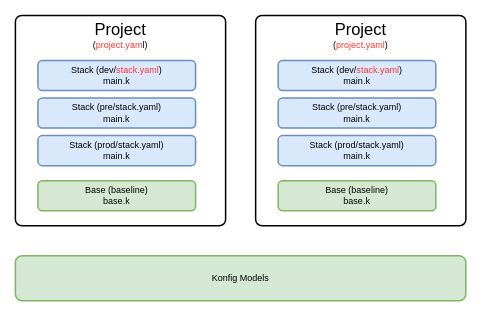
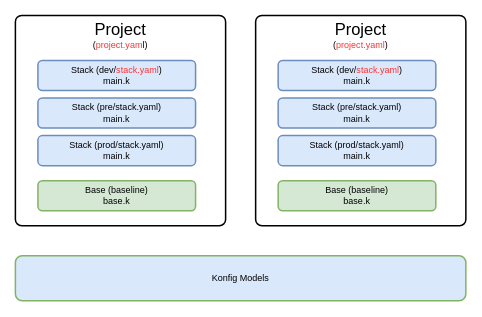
node "Konfig Models": fillcolor #d5e8d4 -> #dae8fc
